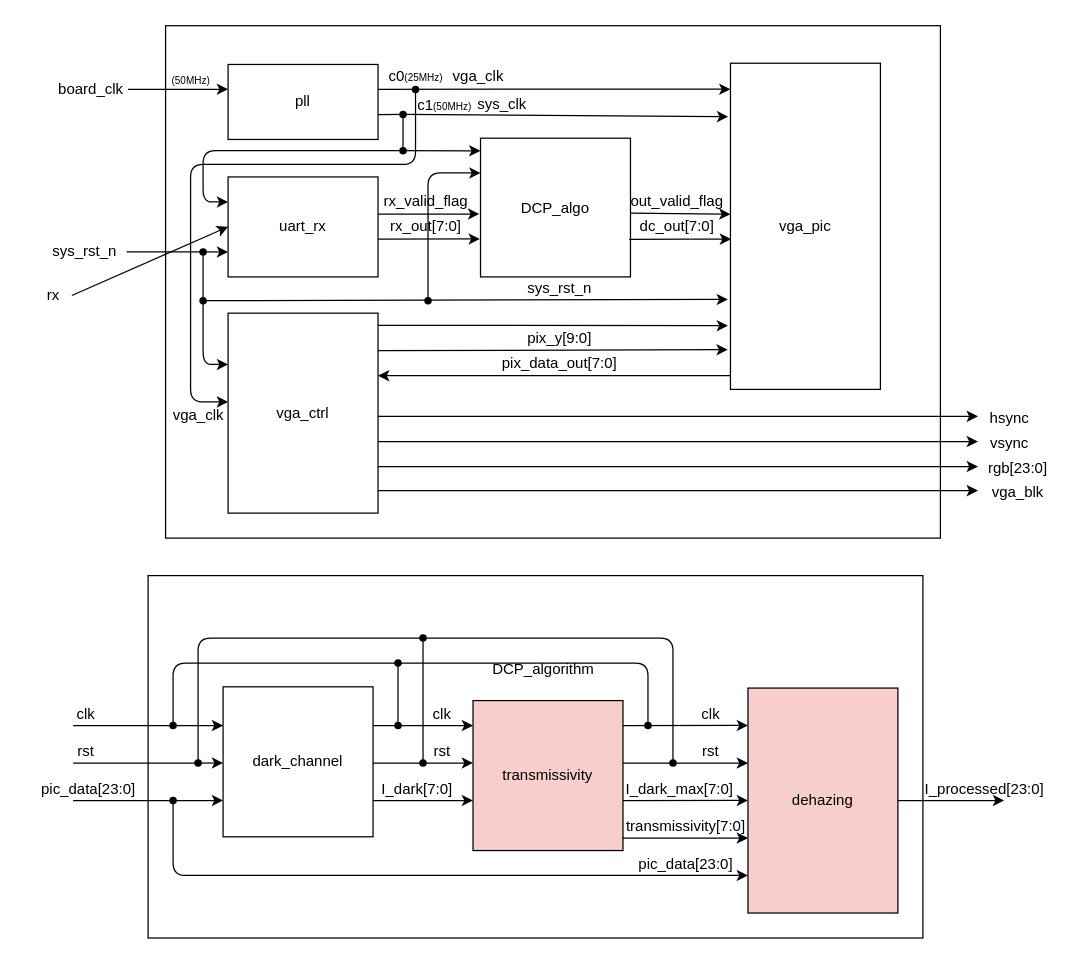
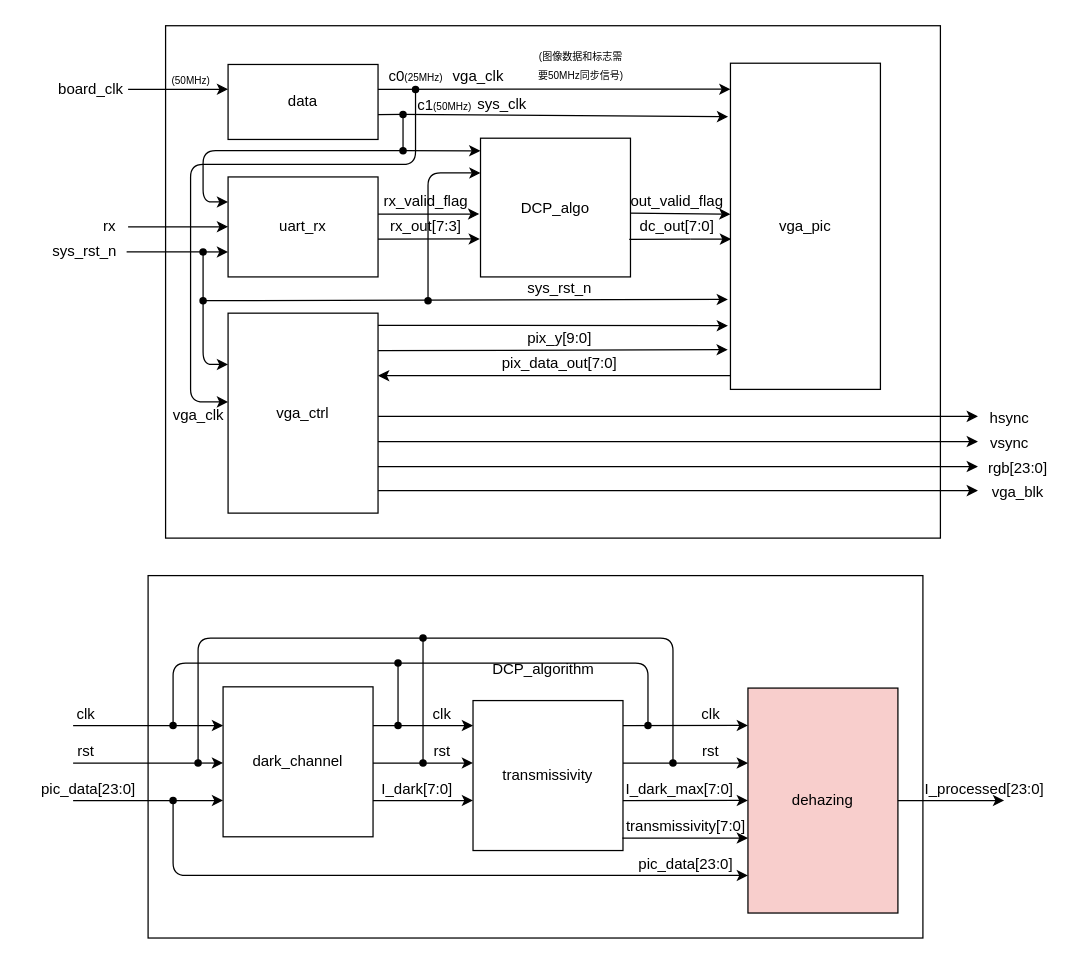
node "(图像数据和标志需 要50MHz同步信号)": added
node "pll": label "pll" -> "data"
node "rx_out[7:0]": label "rx_out[7:0]" -> "rx_out[7:3]"
node "rx": moved (53, 296) -> (109, 227)
node "transmissivity": fillcolor #f8cecc -> #ffffff
